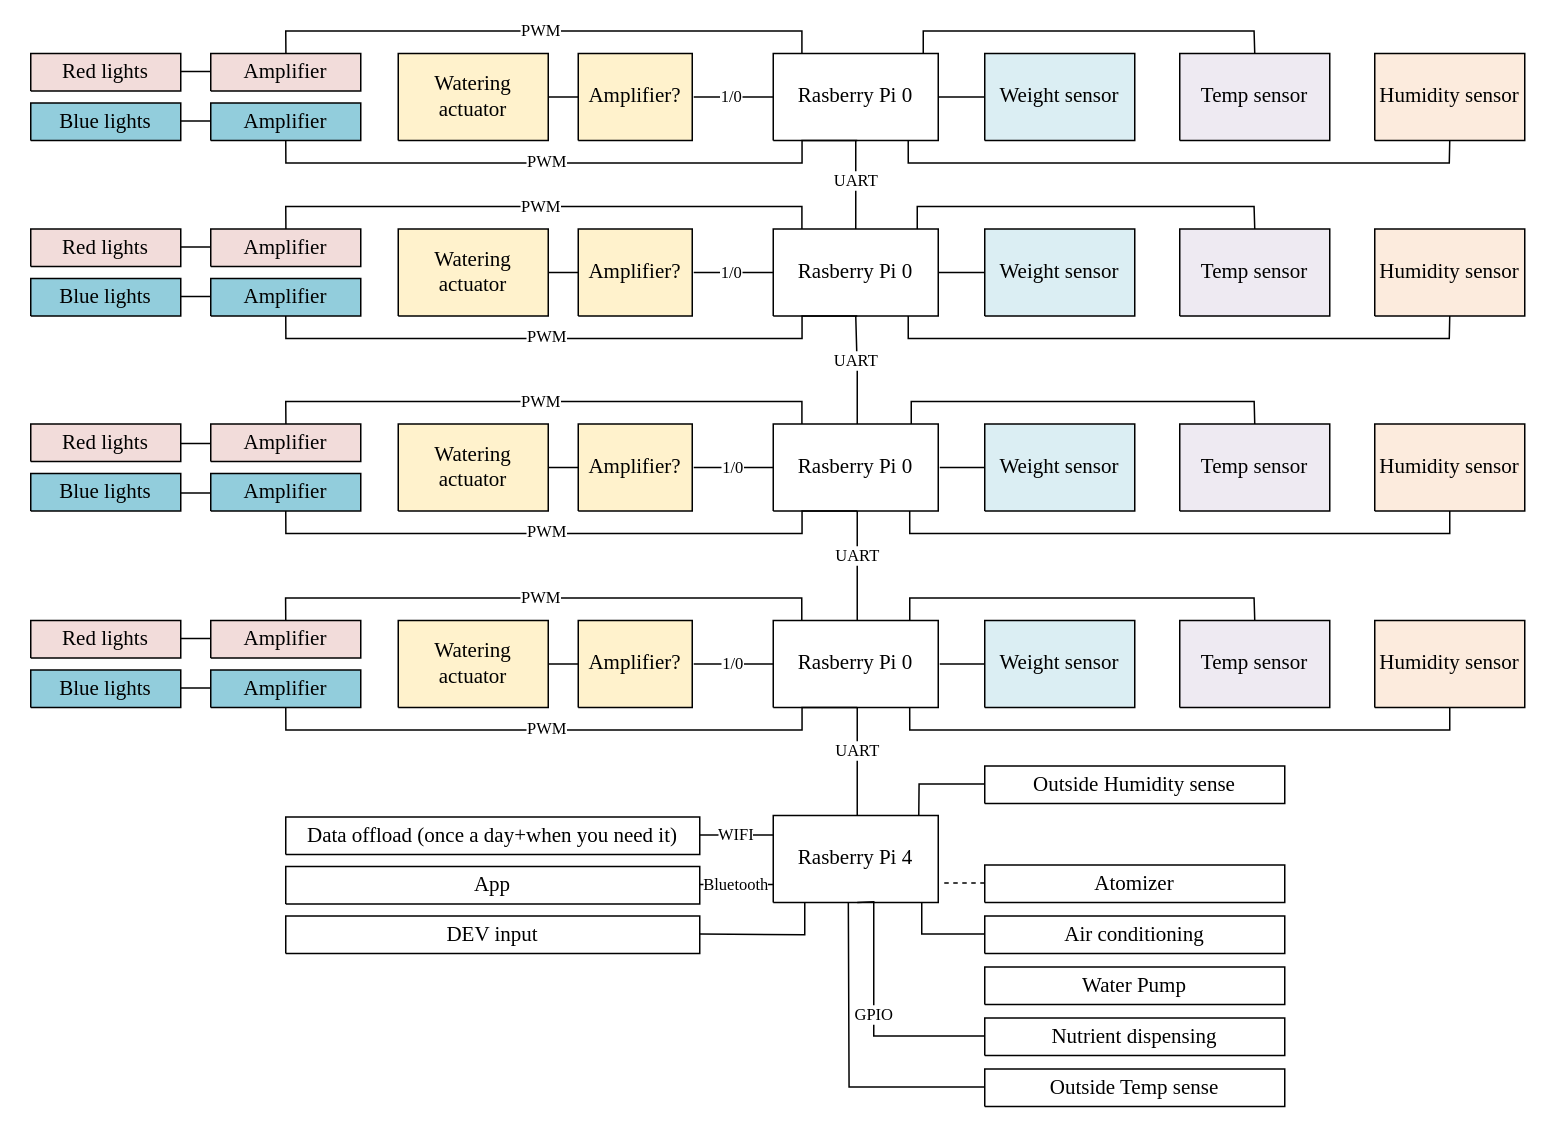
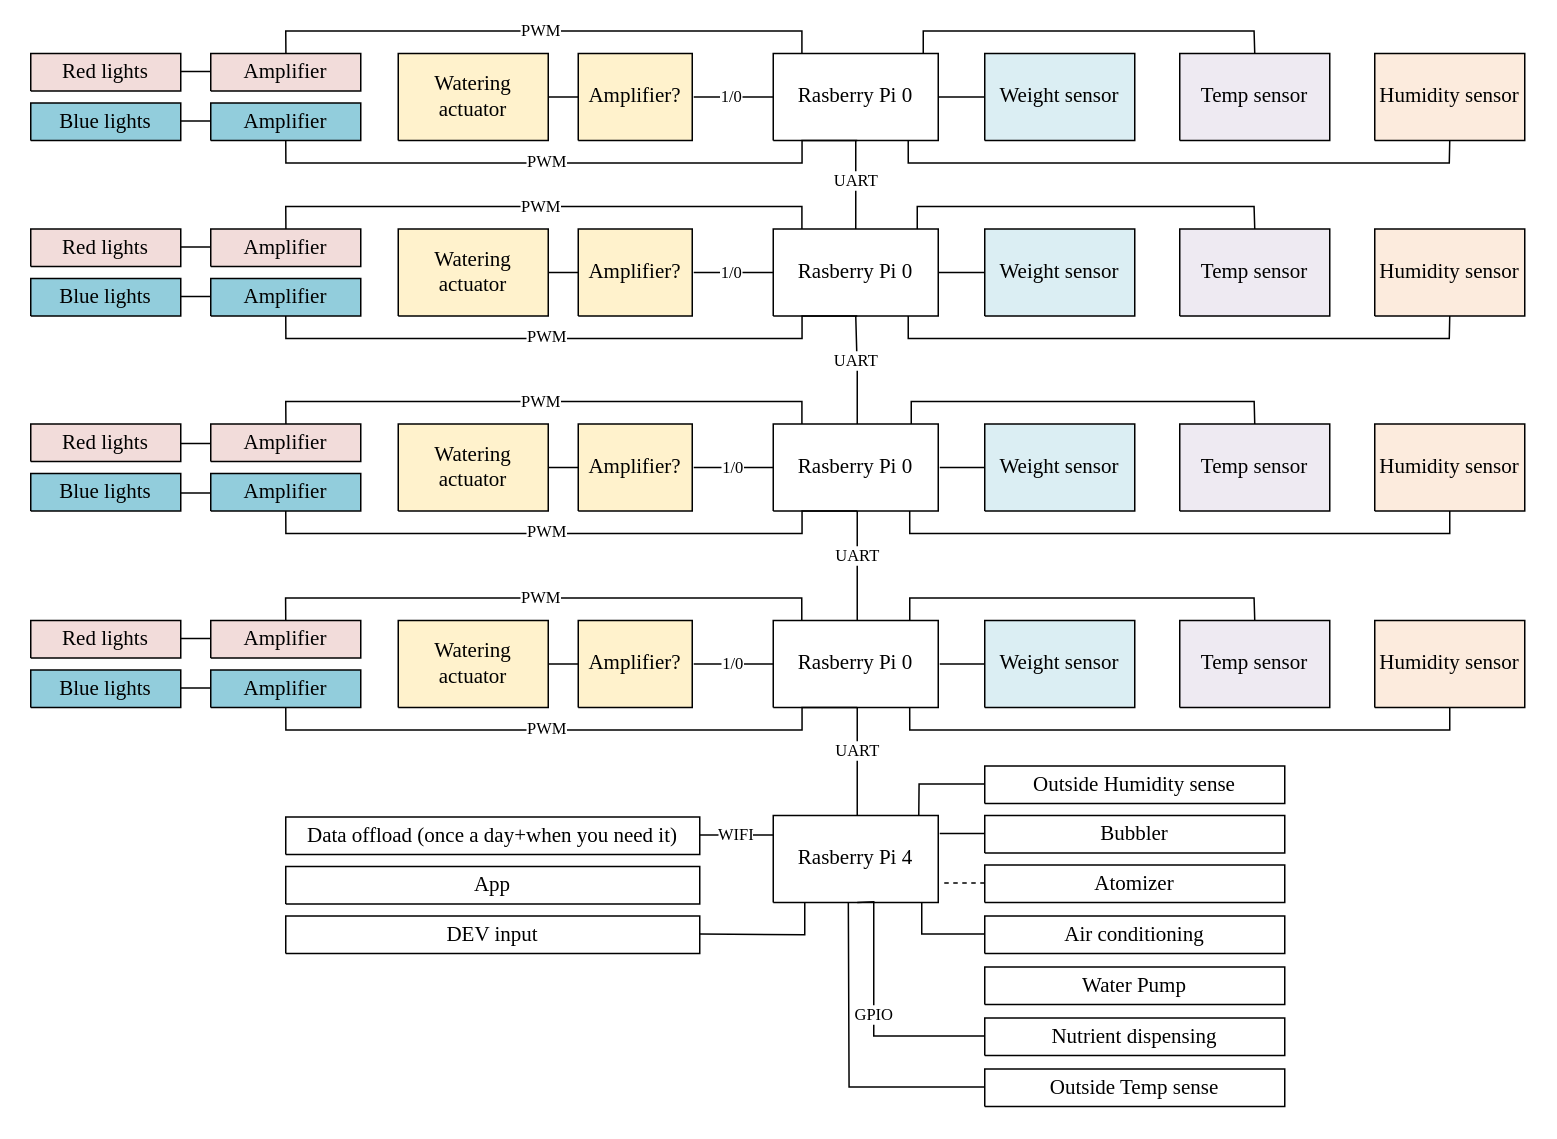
edge "Bubbler" -- "Rasberry Pi 4": added
node "Bubbler": added
edge "Rasberry Pi 4" -- "App": removed, label "Bluetooth"
